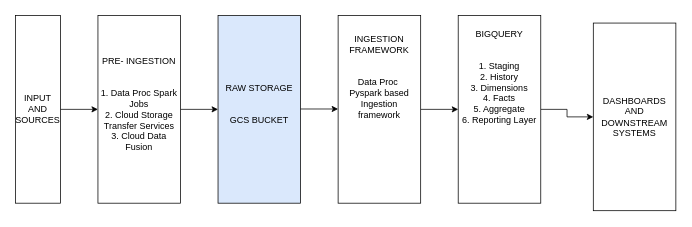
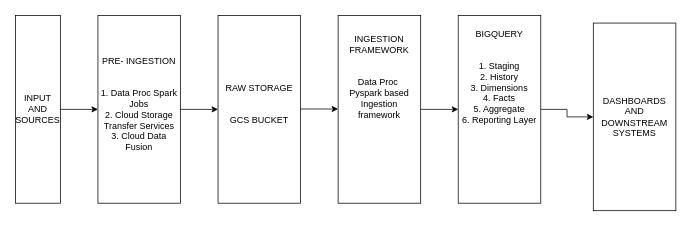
node "RAW STORAGE GCS BUCKET": fillcolor #dae8fc -> #ffffff
